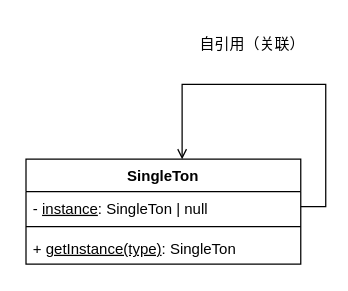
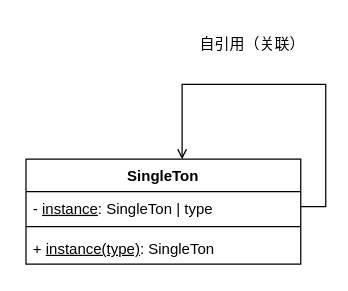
node "- instance: SingleTon | null": label "- instance: SingleTon | null" -> "- instance: SingleTon | type"
node "+ getInstance(type): SingleTon": label "+ getInstance(type): SingleTon" -> "+ instance(type): SingleTon"
